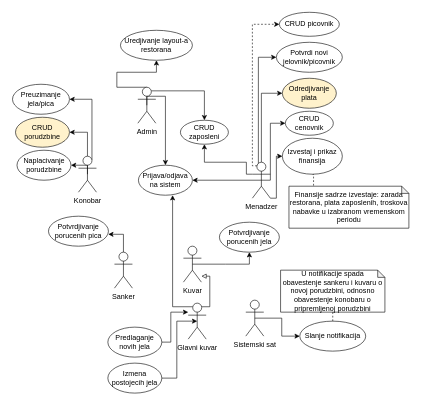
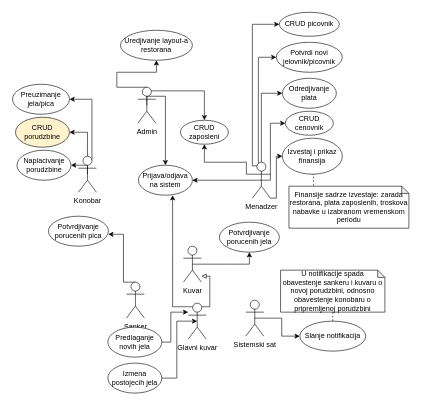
edge "Menadzer" -> "CRUD picovnik": style dashed -> solid
node "Odredjivanje plata": fillcolor #fff2cc -> #ffffff
node "Sanker": moved (123, 270) -> (135, 300)
